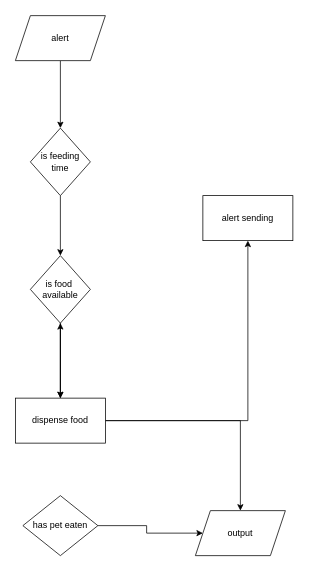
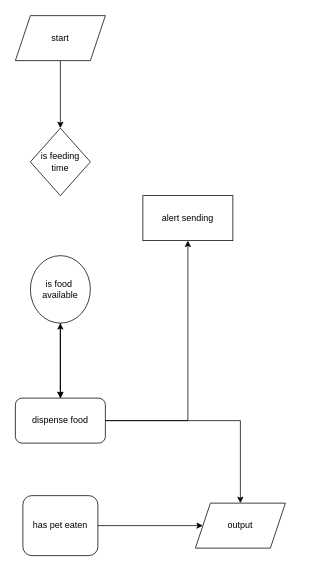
node "alert": label "alert" -> "start"
node "alert sending": moved (248, 218) -> (188, 218)
edge "is feeding time" -> "is food available": removed
node "is food available": shape diamond -> ellipse
node "dispense food": shape rectangle -> rounded rectangle
node "has pet eaten": shape diamond -> rounded rectangle
node "output": moved (240, 533) -> (240, 525)
